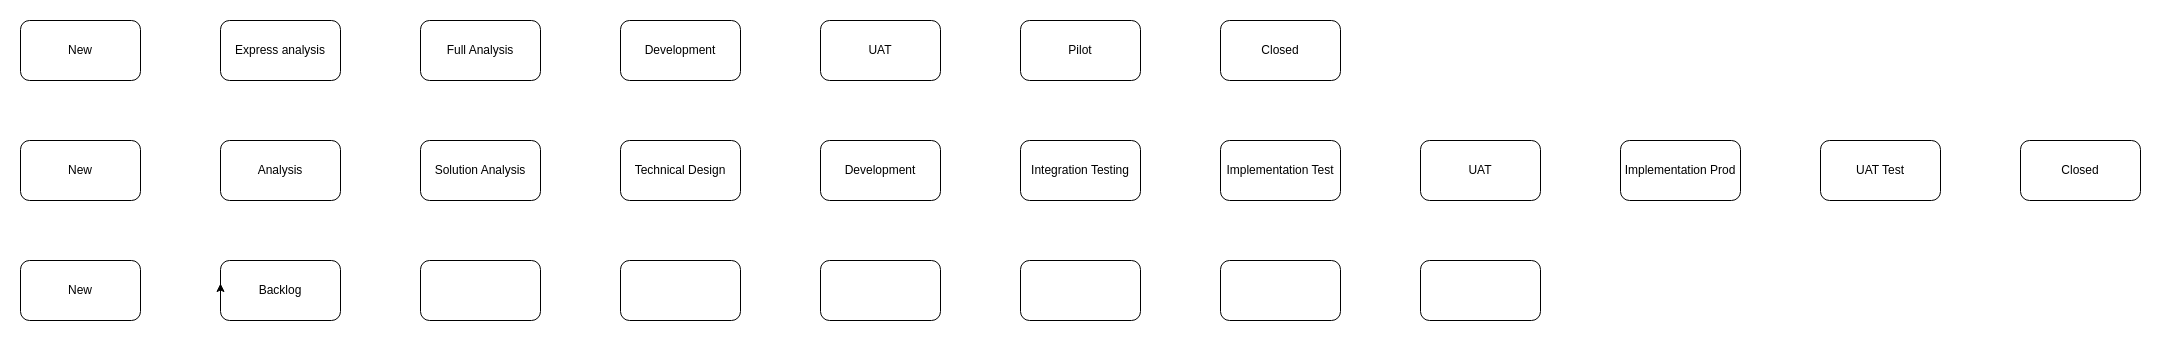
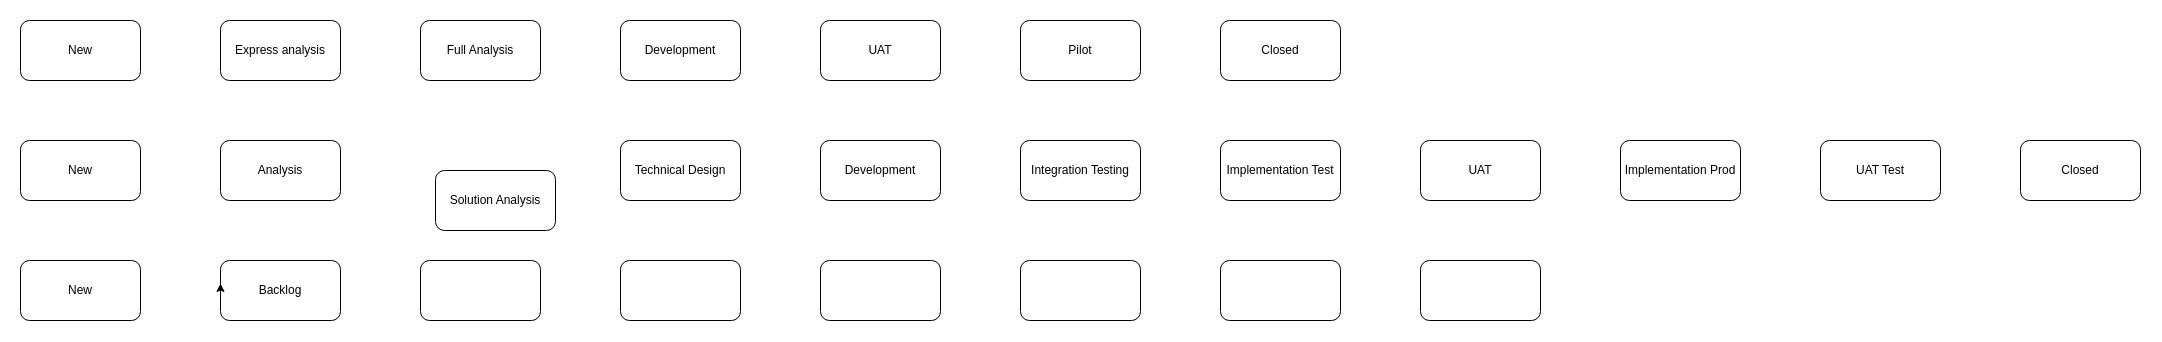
node "Solution Analysis": moved (481, 171) -> (496, 201)
